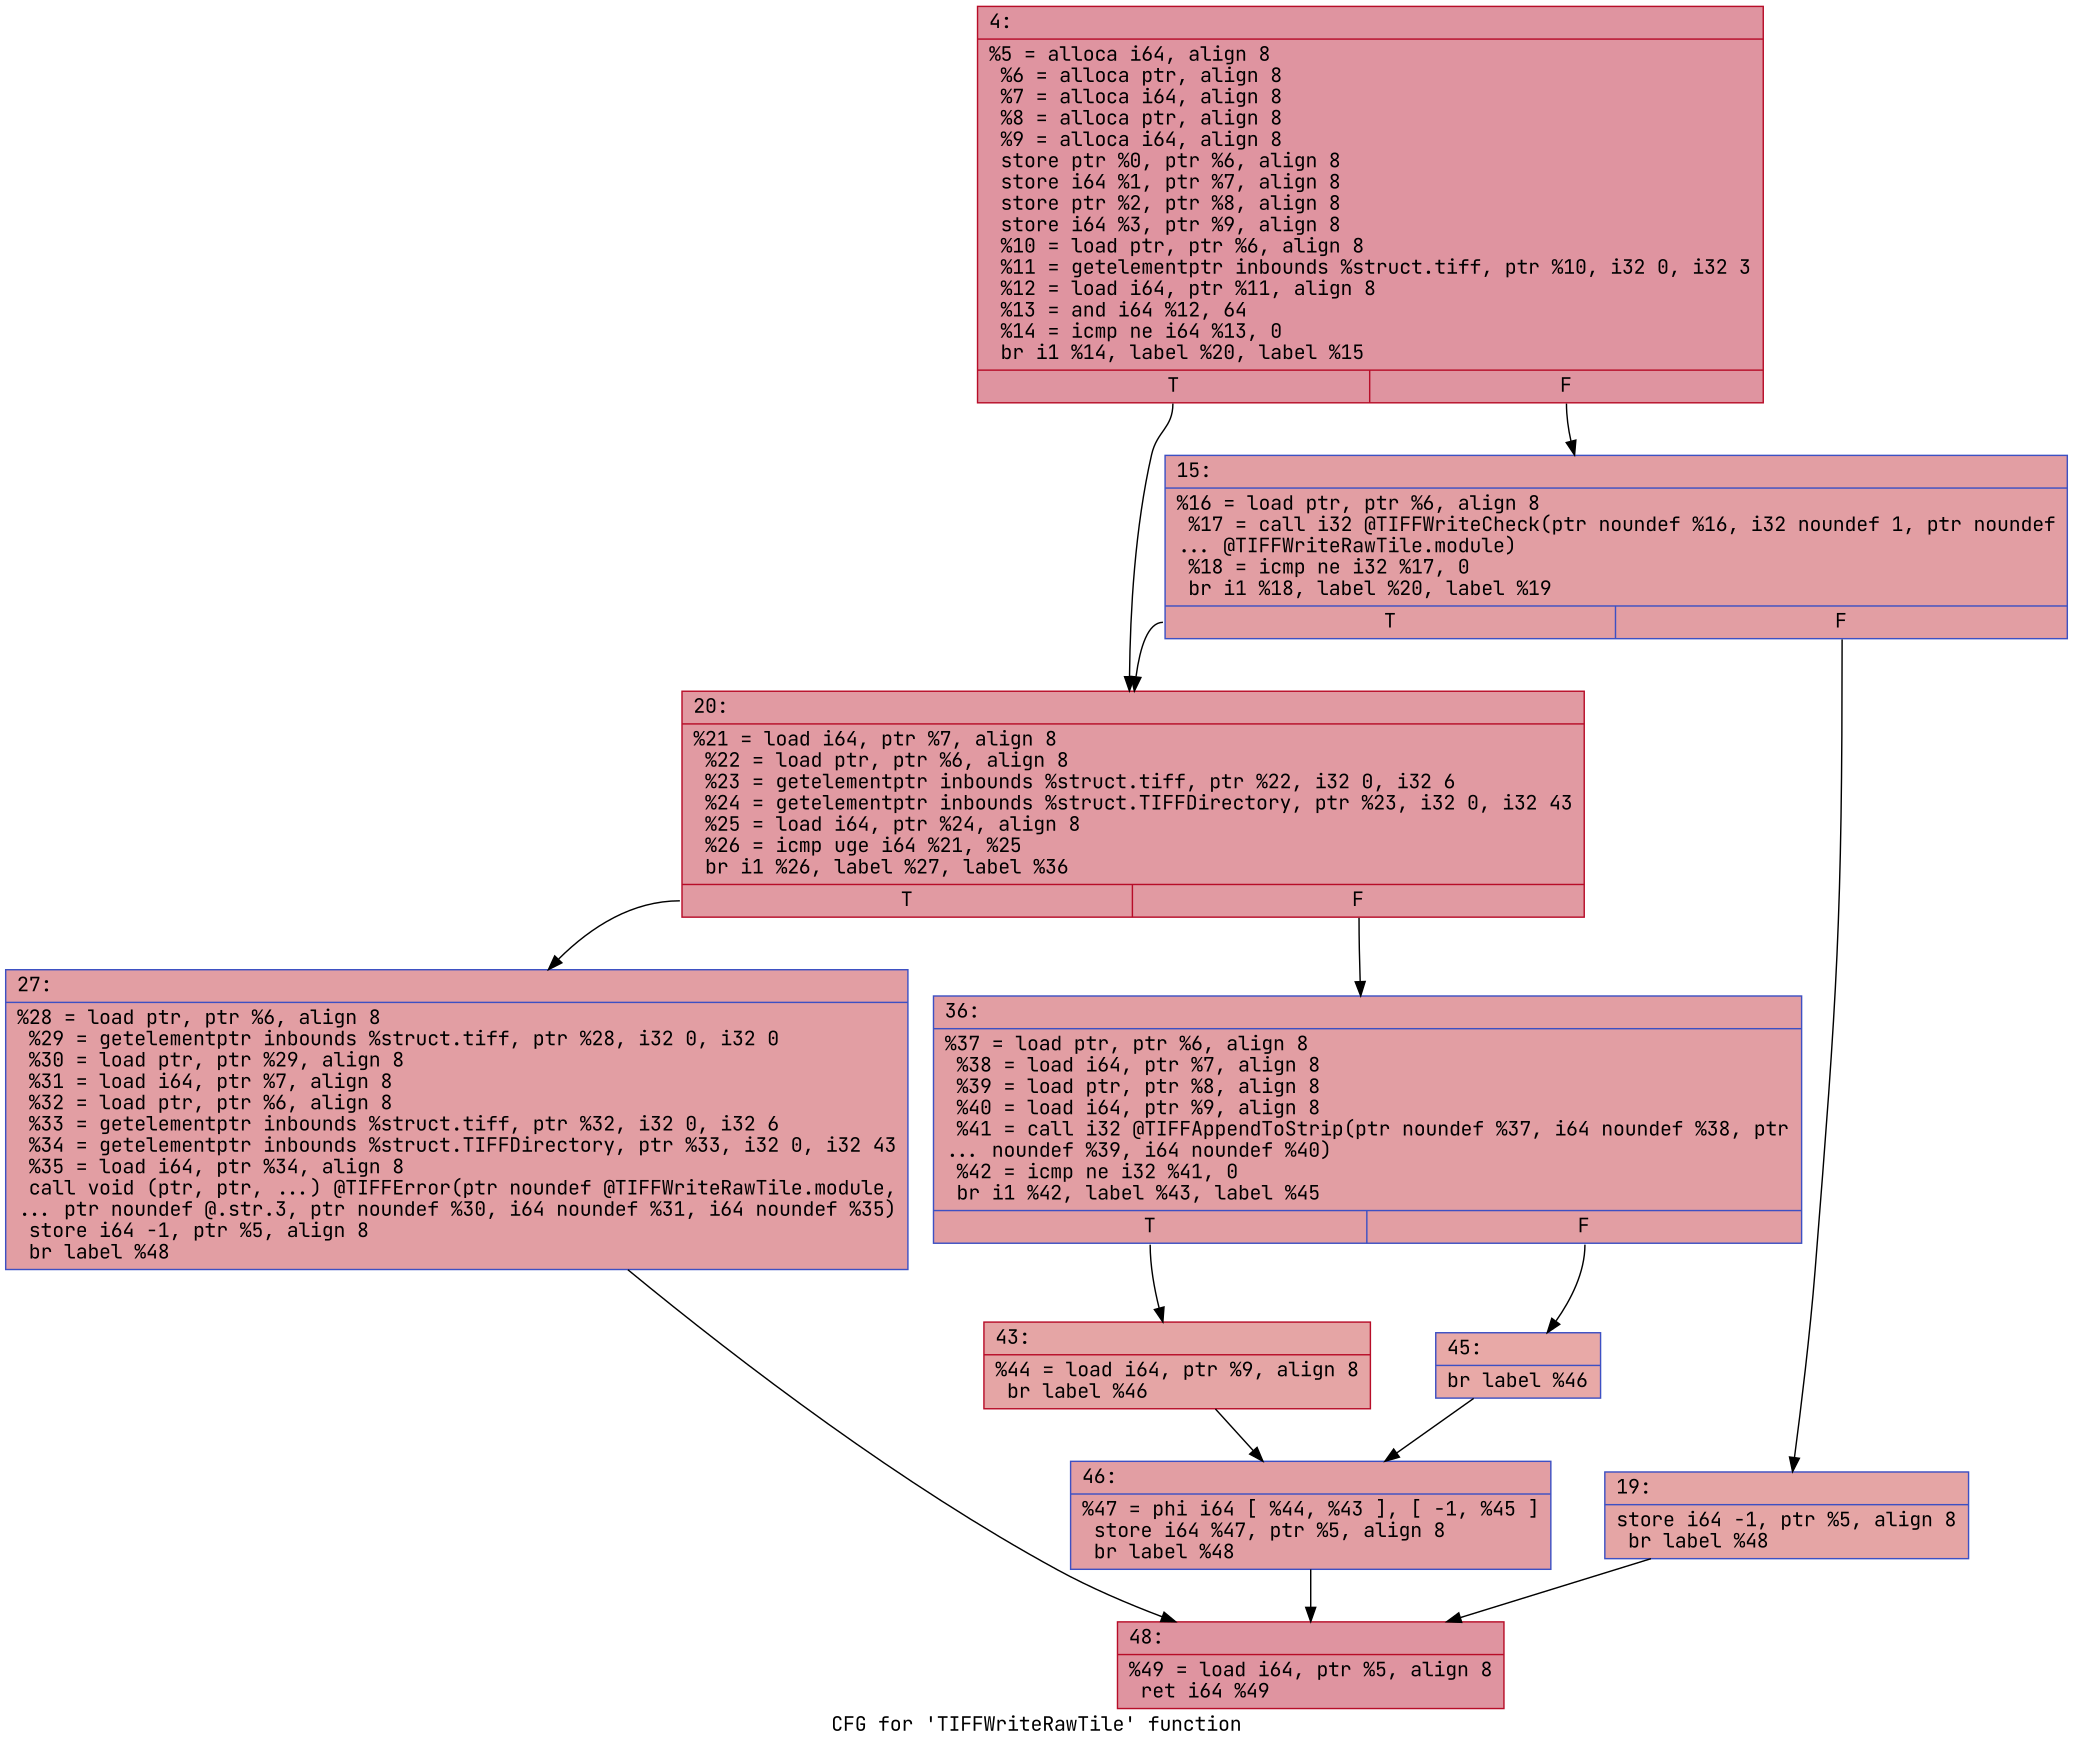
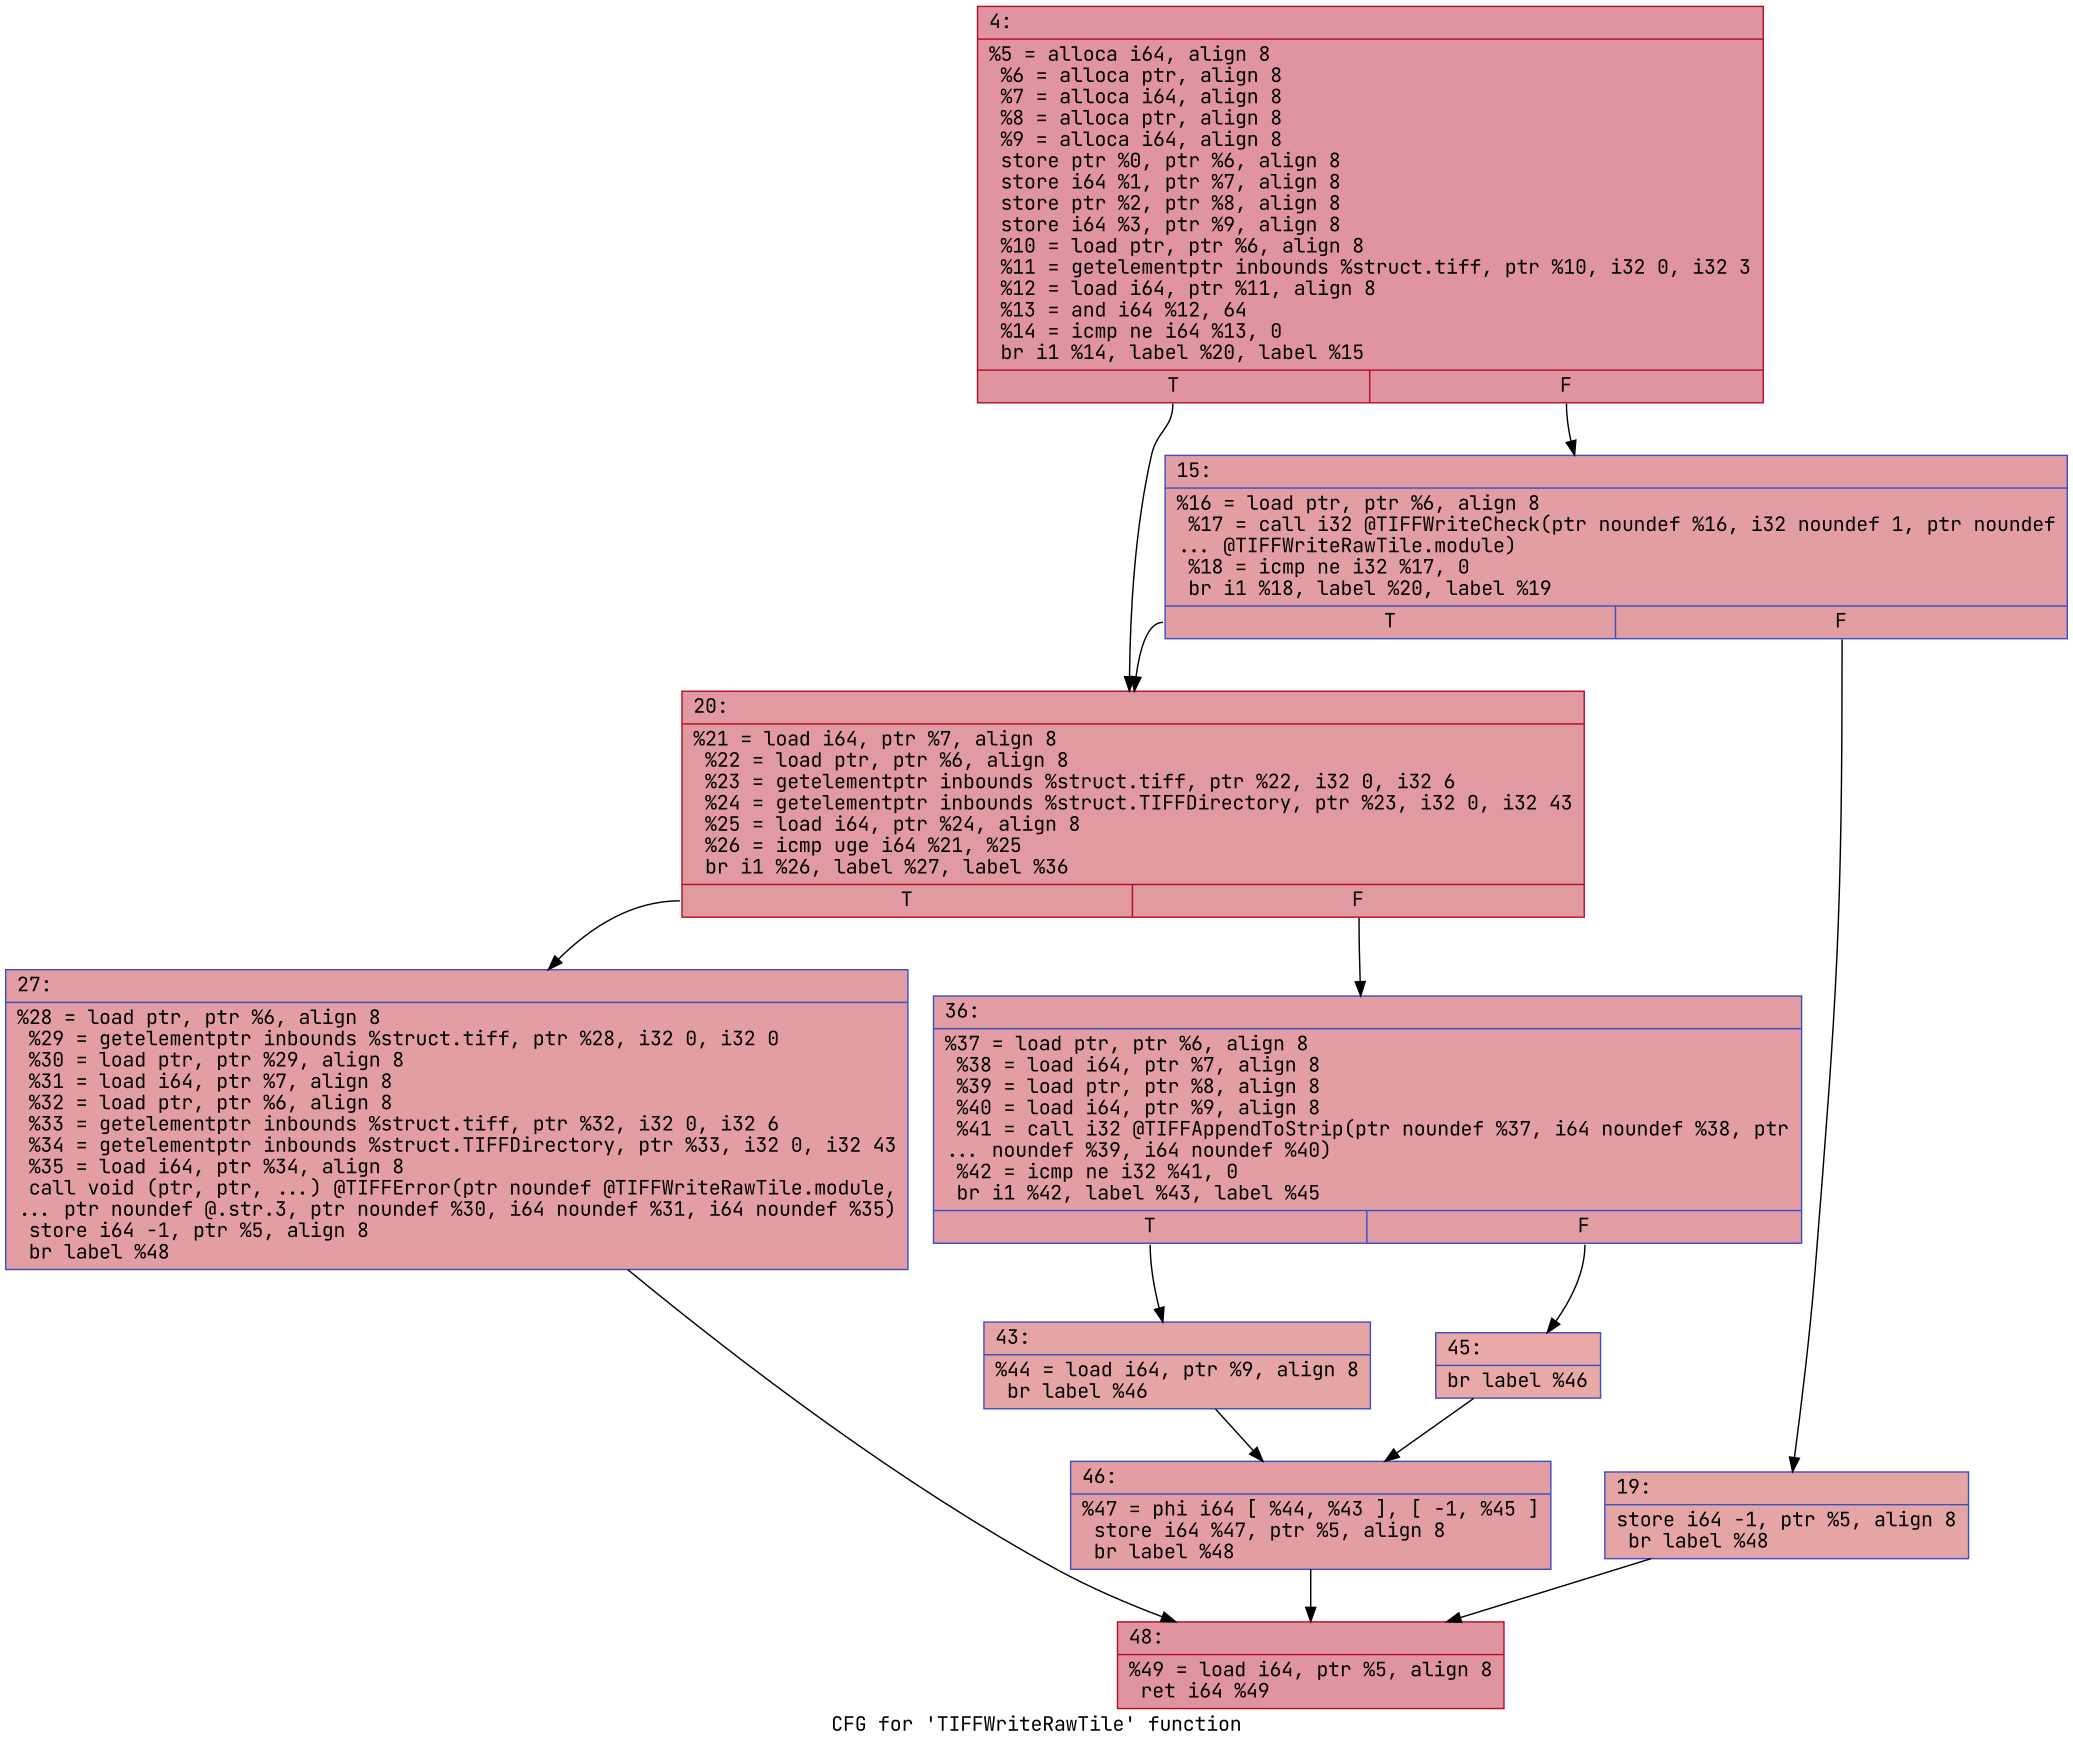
node "43:": color #b70d28ff -> #3d50c3ff
